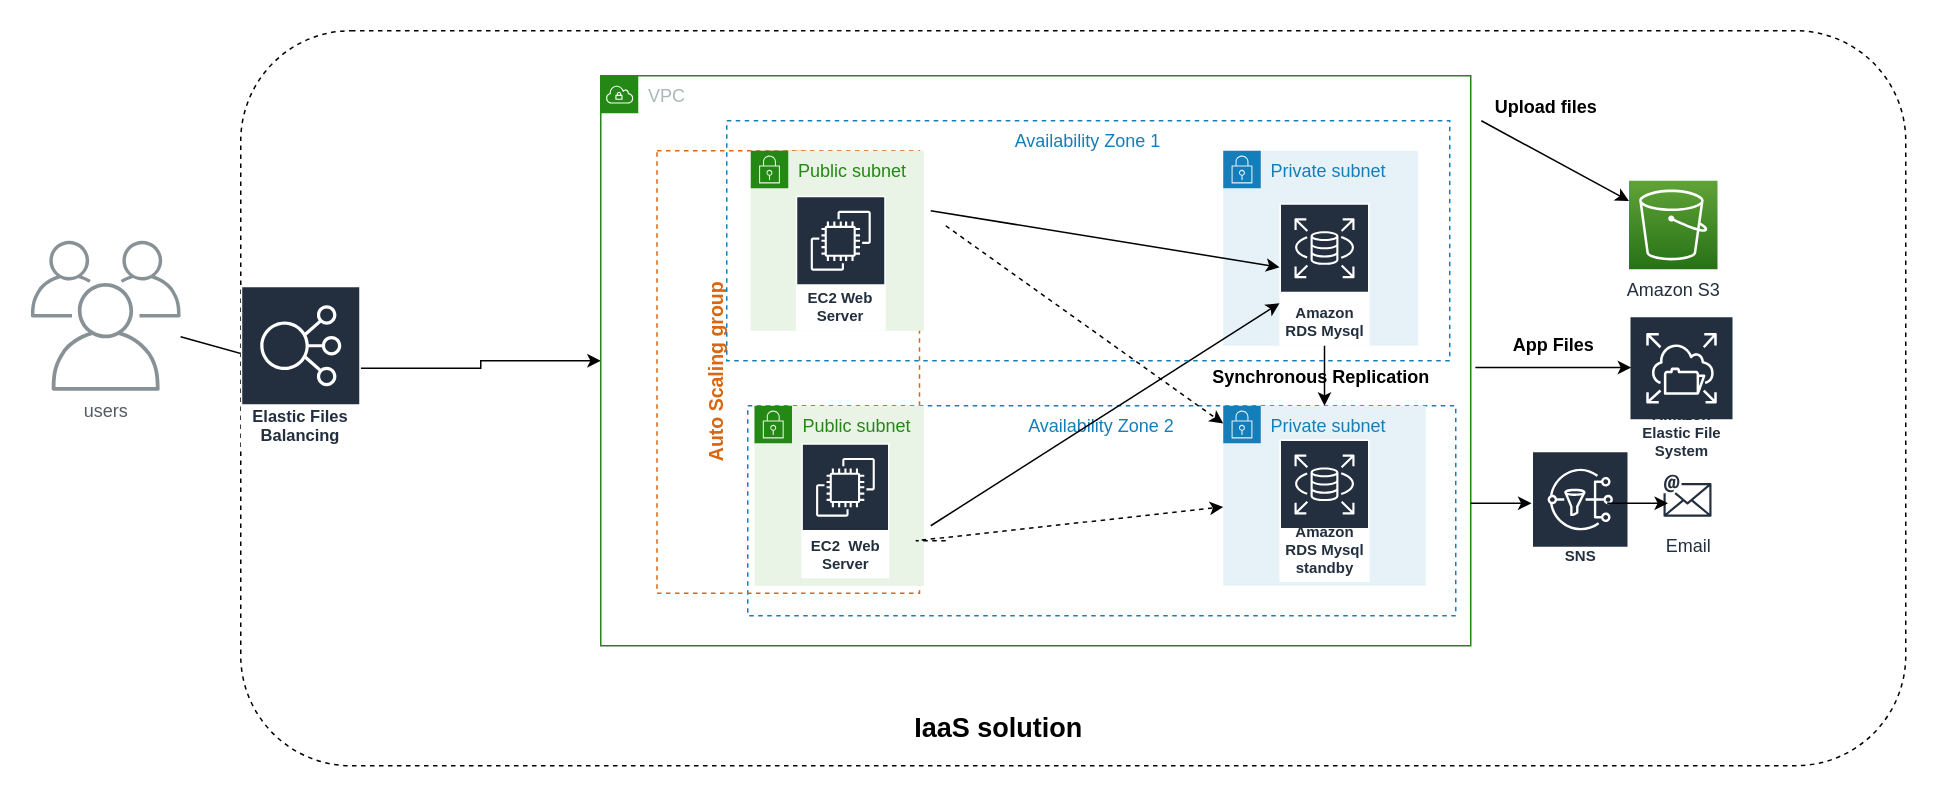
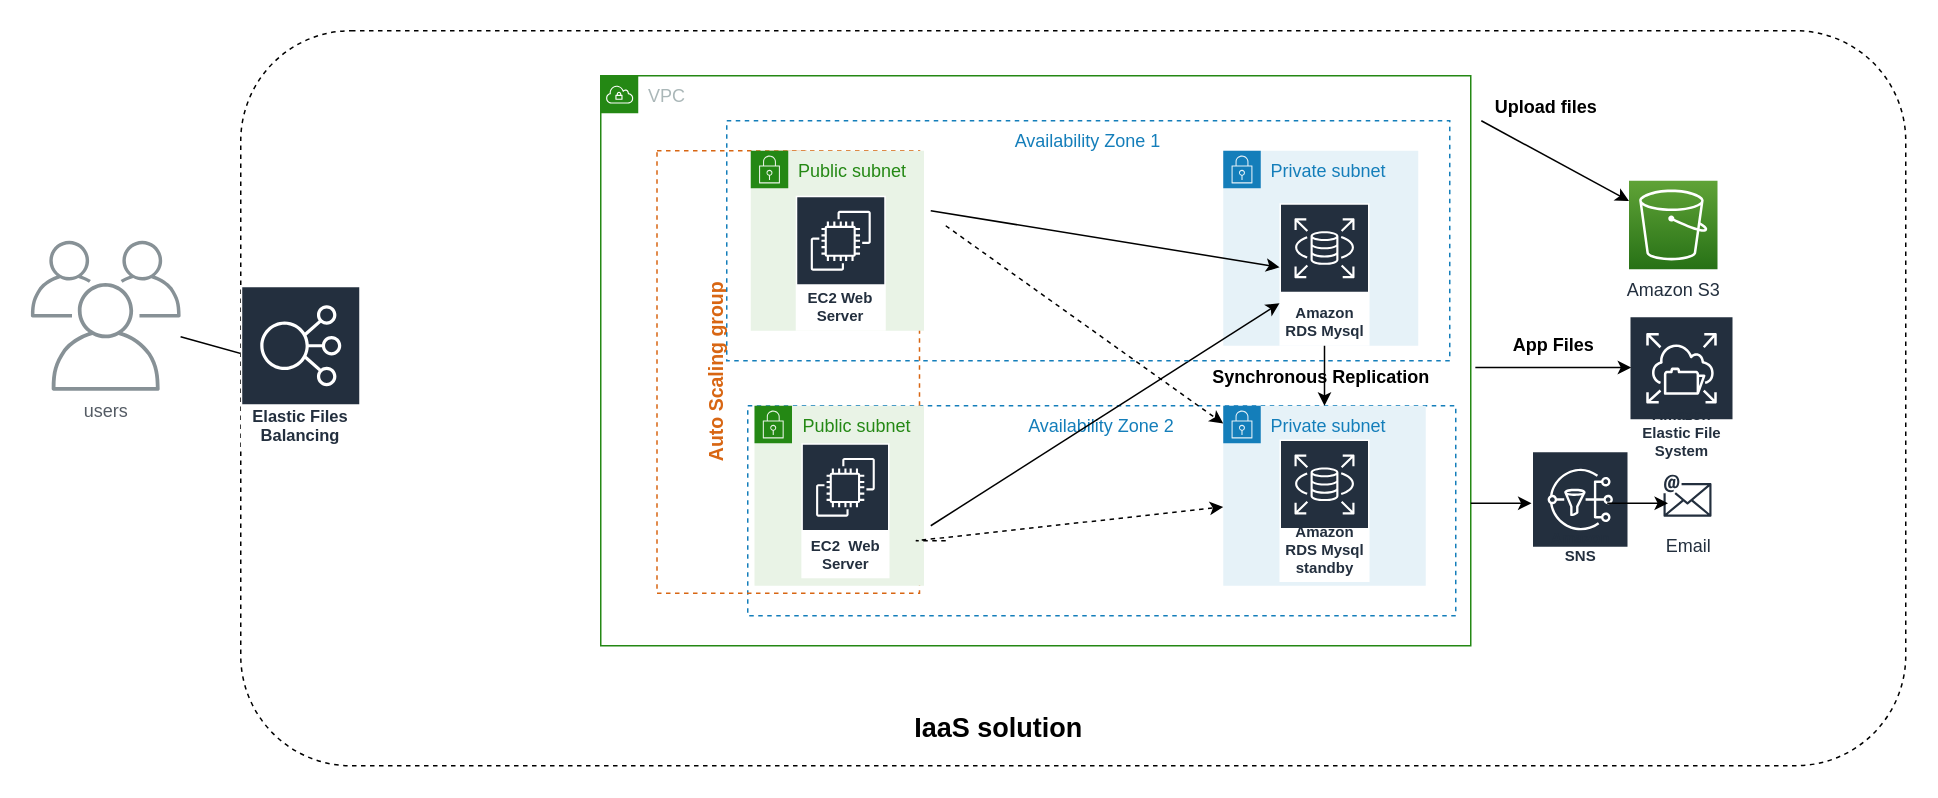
edge "Elastic Files Balancing" -> "VPC": removed
